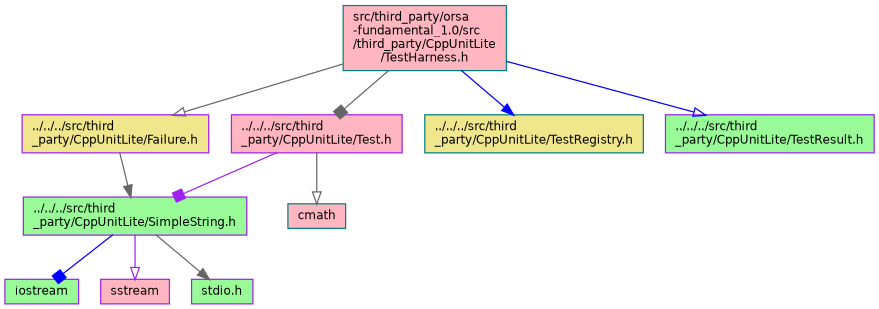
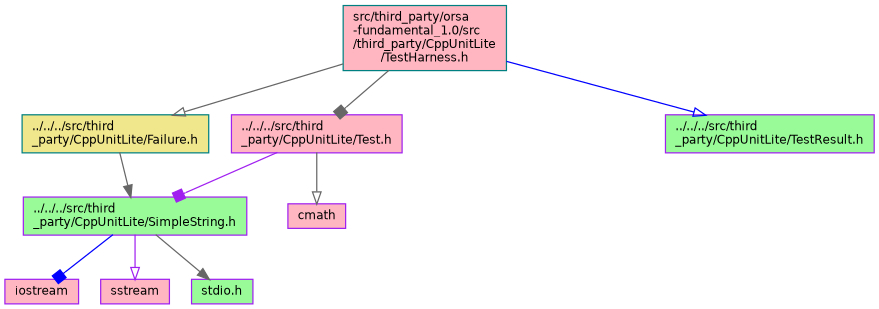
node "../../../src/third _party/CppUnitLite/Failure.h": color purple -> teal
node "../../../src/third _party/CppUnitLite/TestRegistry.h": removed
node "cmath": color teal -> purple
node "iostream": fillcolor palegreen -> lightpink
